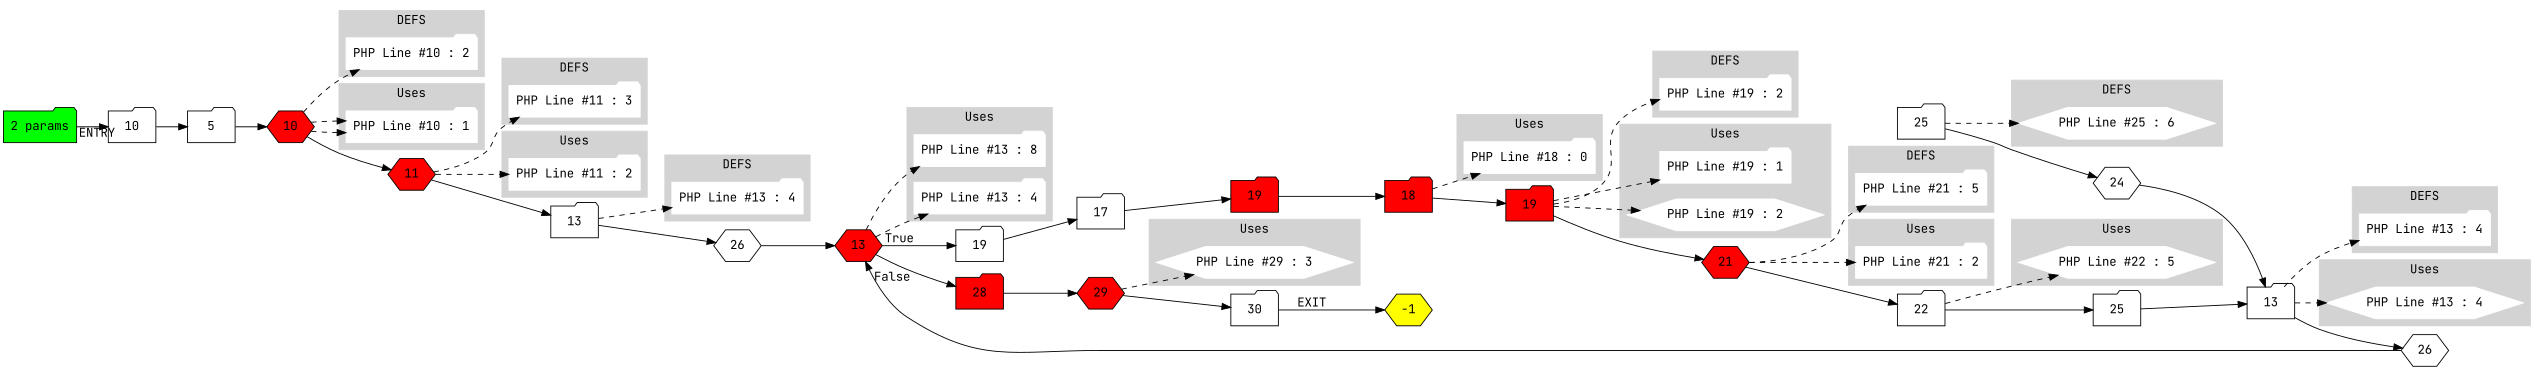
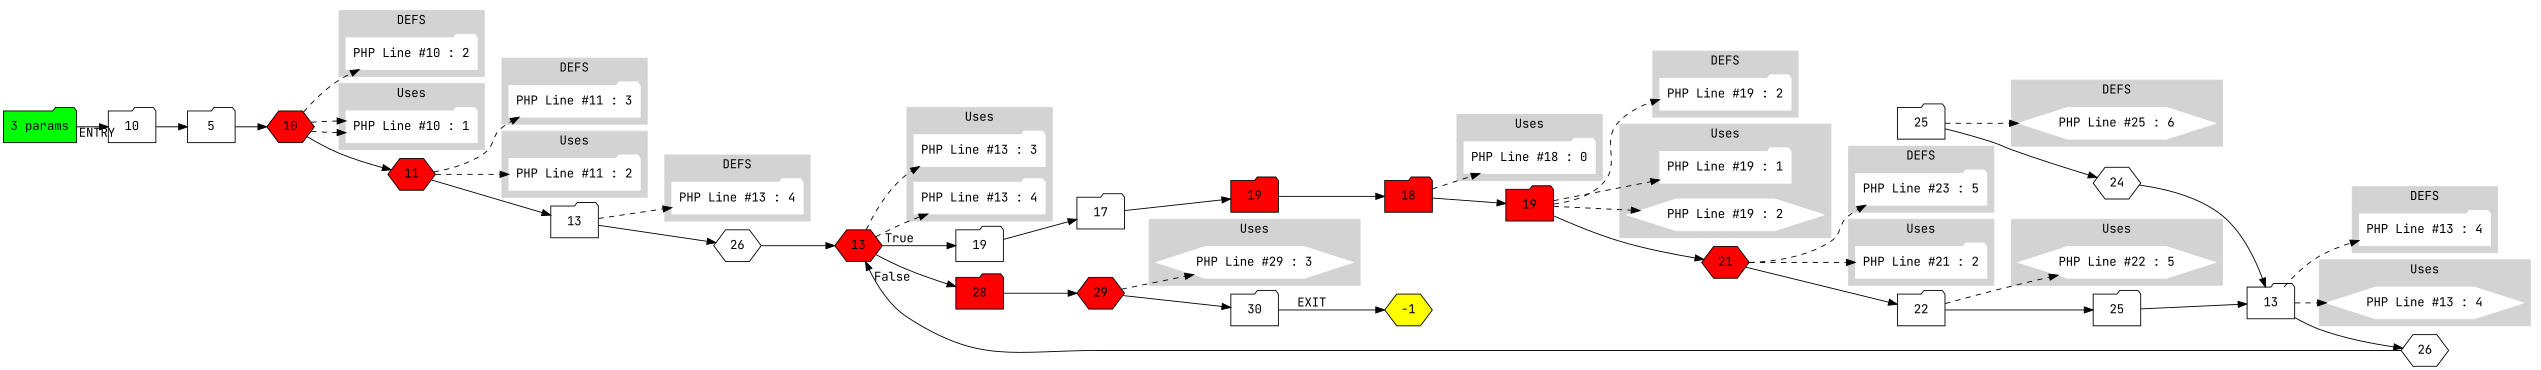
node "2 params": label "2 params" -> "3 params"
node "PHP Line #13 : 8": label "PHP Line #13 : 8" -> "PHP Line #13 : 3"
node "PHP Line #21 : 5": label "PHP Line #21 : 5" -> "PHP Line #23 : 5"
